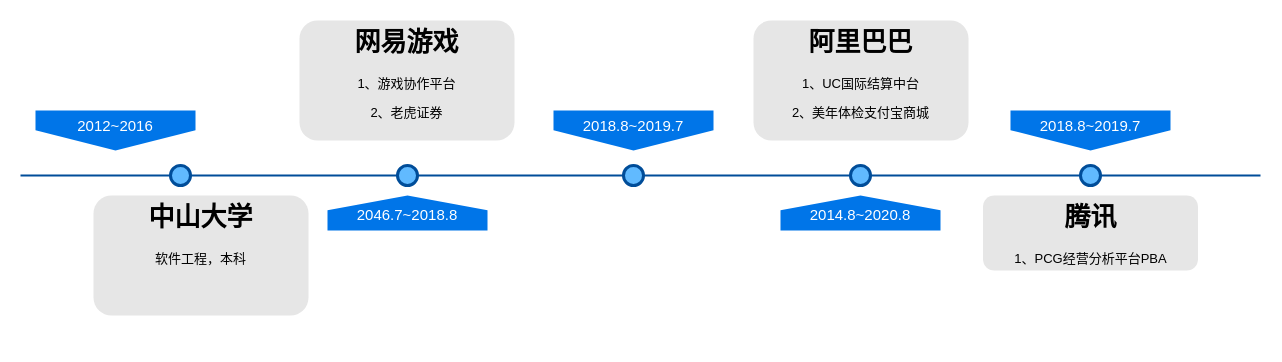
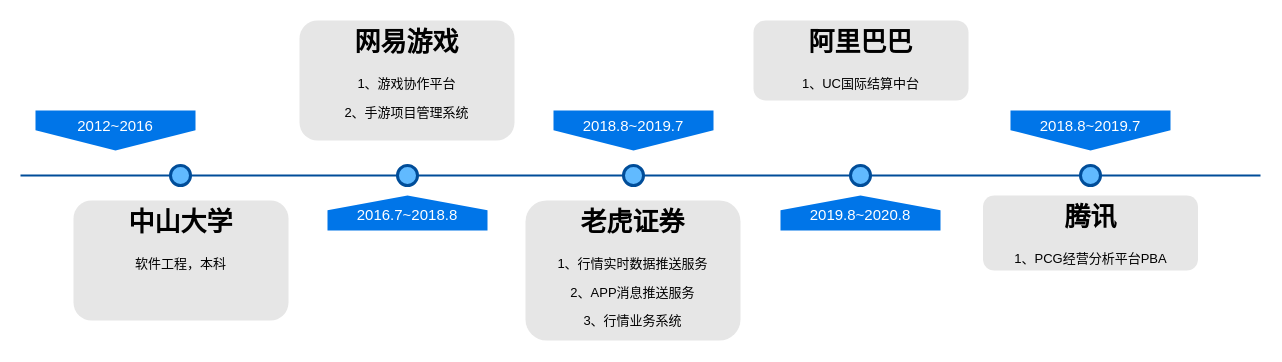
node "网易游戏1、游戏协作平台 2、老虎证券": label "网易游戏1、游戏协作平台 2、老虎证券" -> "网易游戏1、游戏协作平台 2、手游项目管理系统"
node "阿里巴巴1、UC国际结算中台 2、美年体检支付宝商城": size 215x120 -> 215x80
node "2046.7~2018.8": label "2046.7~2018.8" -> "2016.7~2018.8"
node "2014.8~2020.8": label "2014.8~2020.8" -> "2019.8~2020.8"
node "中山大学 软件工程，本科": moved (201, 256) -> (181, 261)
node "老虎证券1、行情实时数据推送服务 2、APP消息推送服务 3、行情业务系统": added
